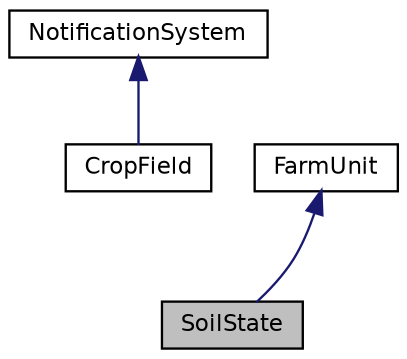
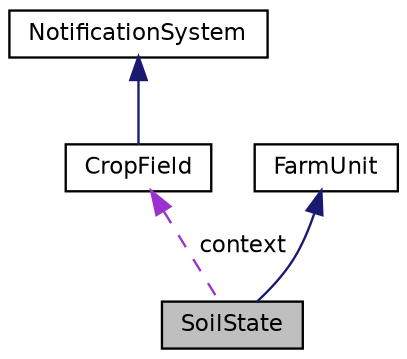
edge "SoilState" -> "CropField": added, label "context"
